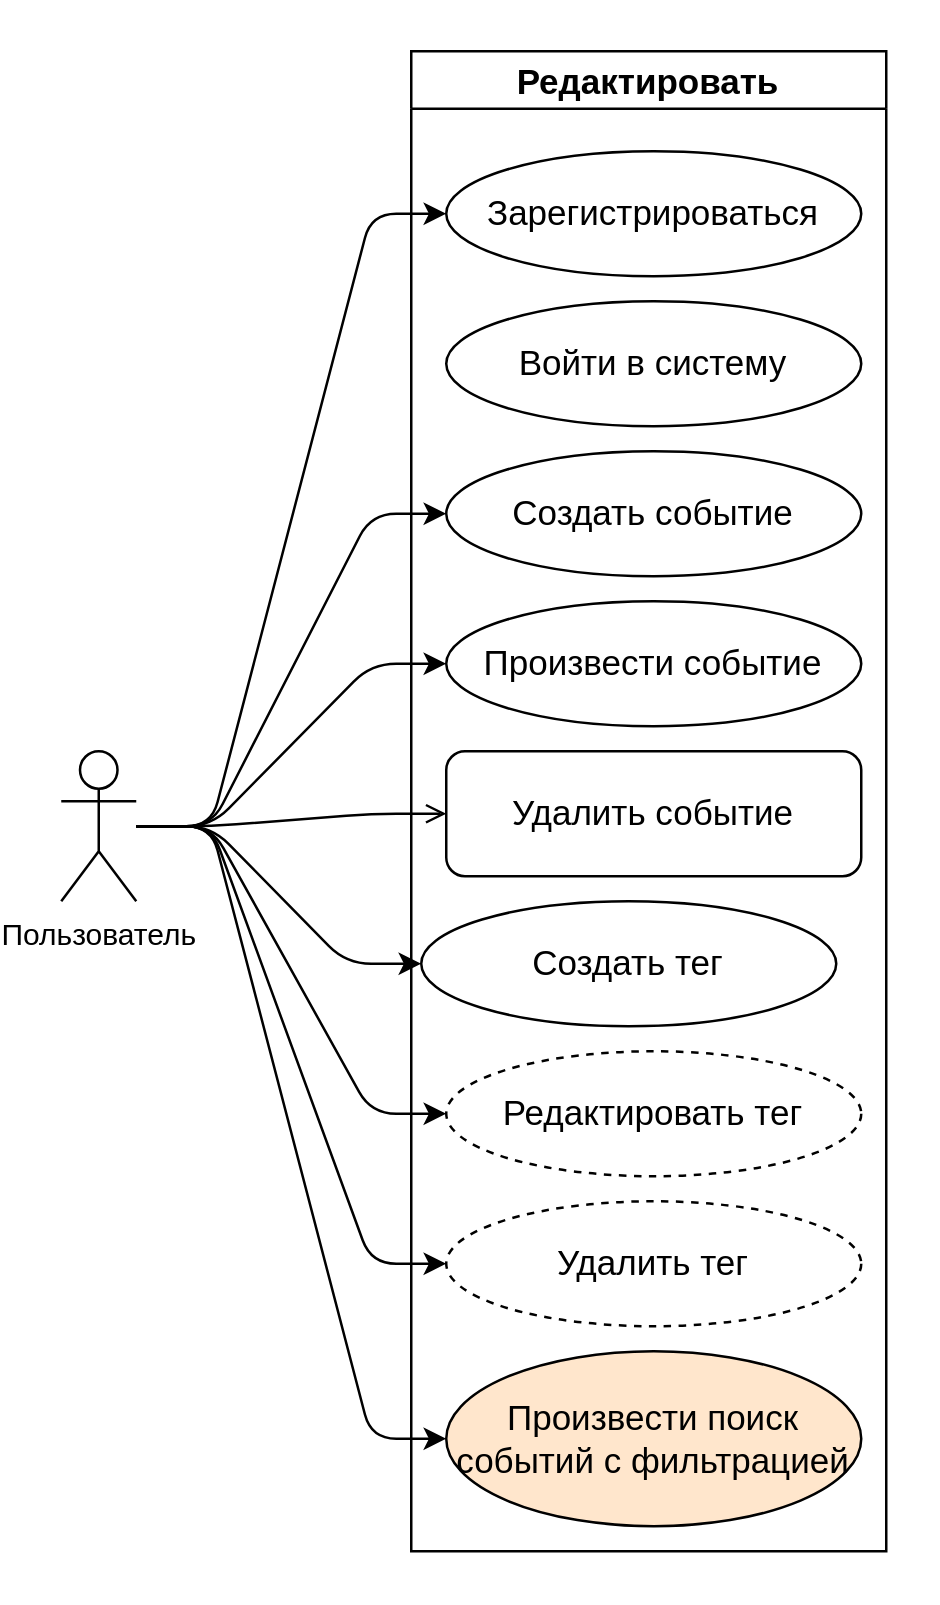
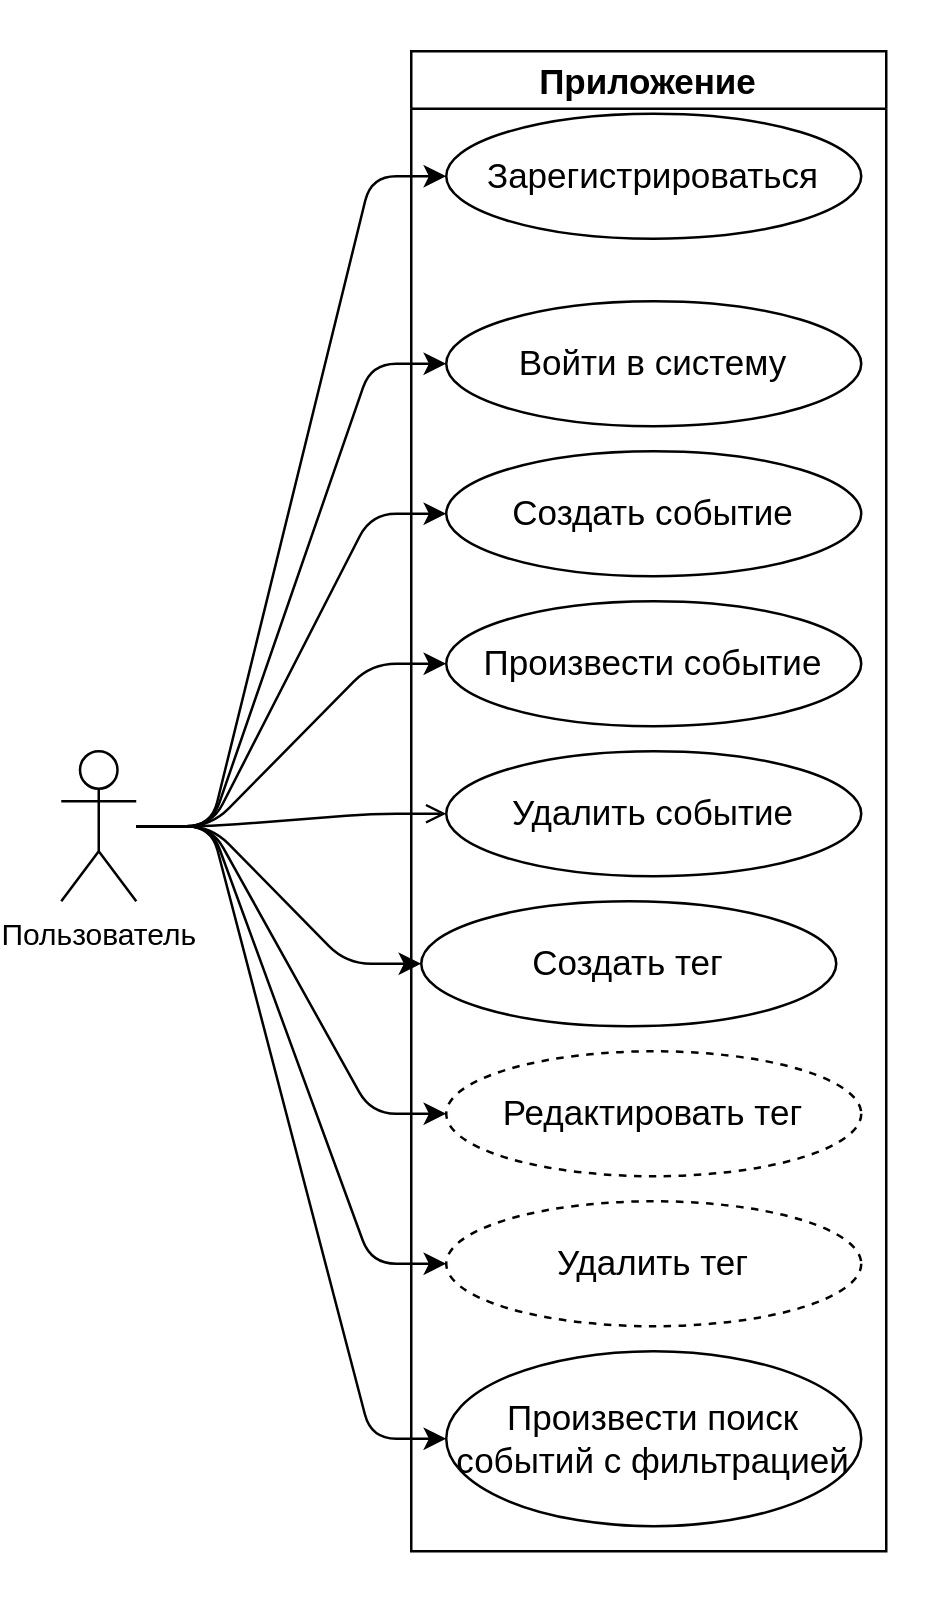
node "Редактировать": label "Редактировать" -> "Приложение"
node "Зарегистрироваться": moved (654, 214) -> (654, 176)
edge "Пользователь" -> "Войти в систему": added
node "Удалить событие": shape rounded rectangle -> ellipse
node "Произвести поиск событий с фильтрацией": fillcolor #ffe6cc -> #ffffff
